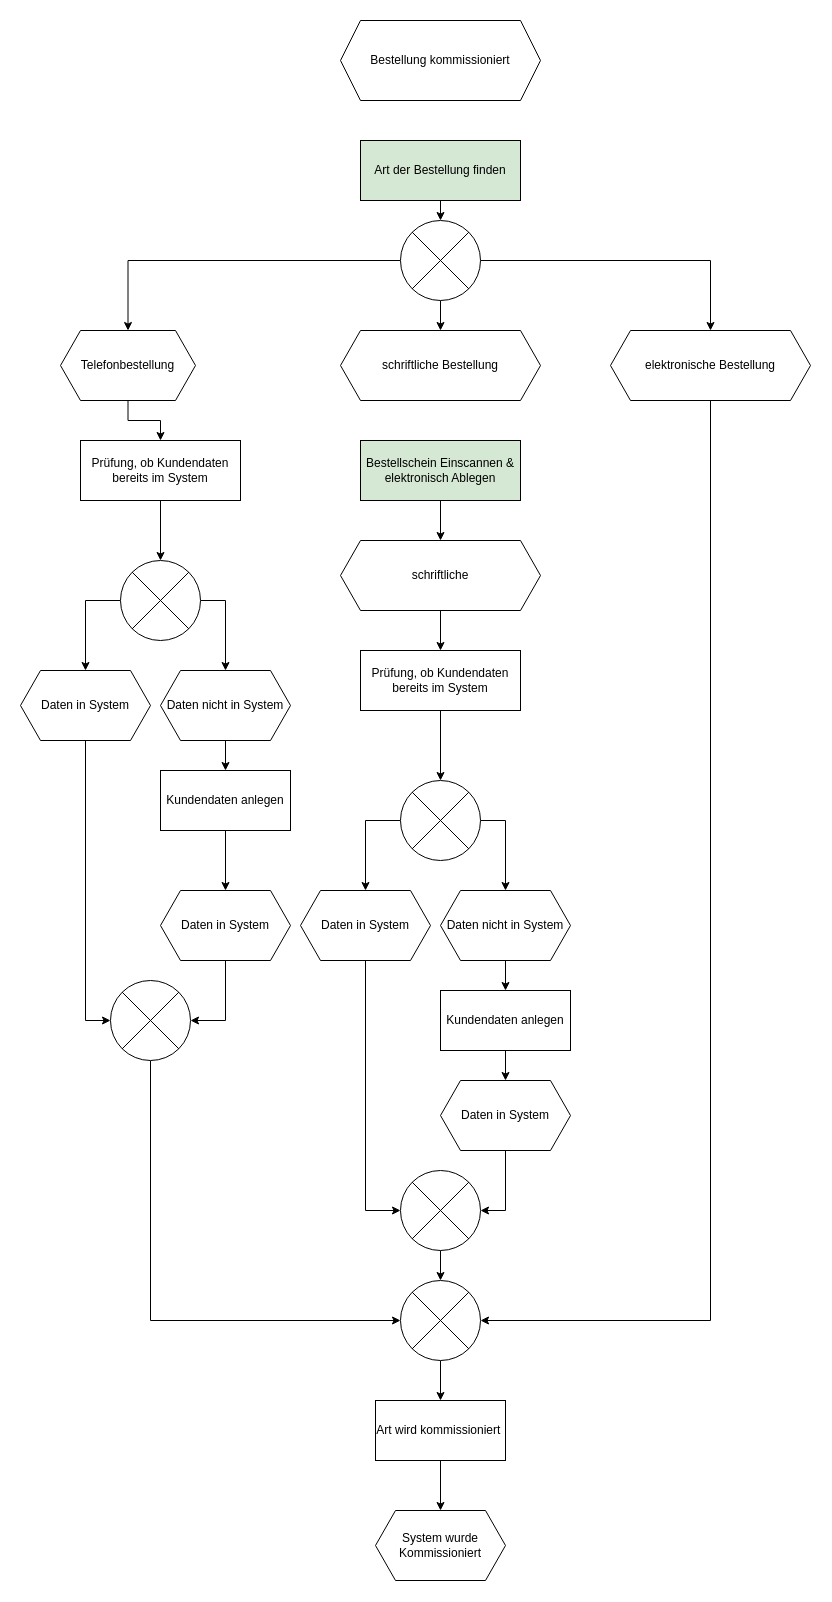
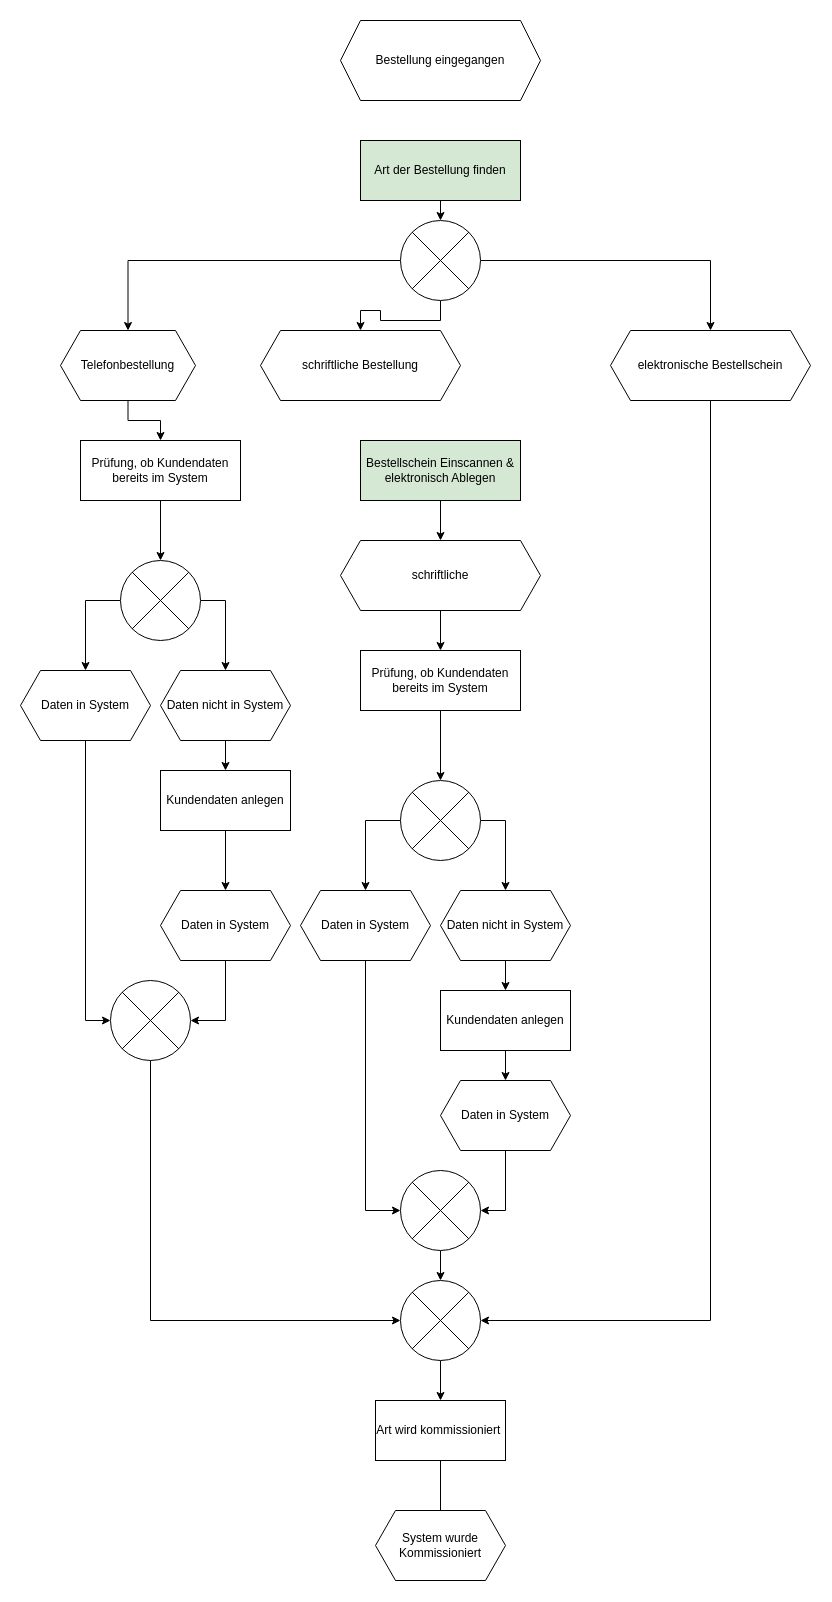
node "Bestellung kommissioniert": label "Bestellung kommissioniert" -> "Bestellung eingegangen"
node "schriftliche Bestellung": moved (441, 366) -> (361, 366)
node "elektronische Bestellung": label "elektronische Bestellung" -> "elektronische Bestellschein"
edge "Art wird kommissioniert" -> "System wurde Kommissioniert": arrowhead classic -> none
